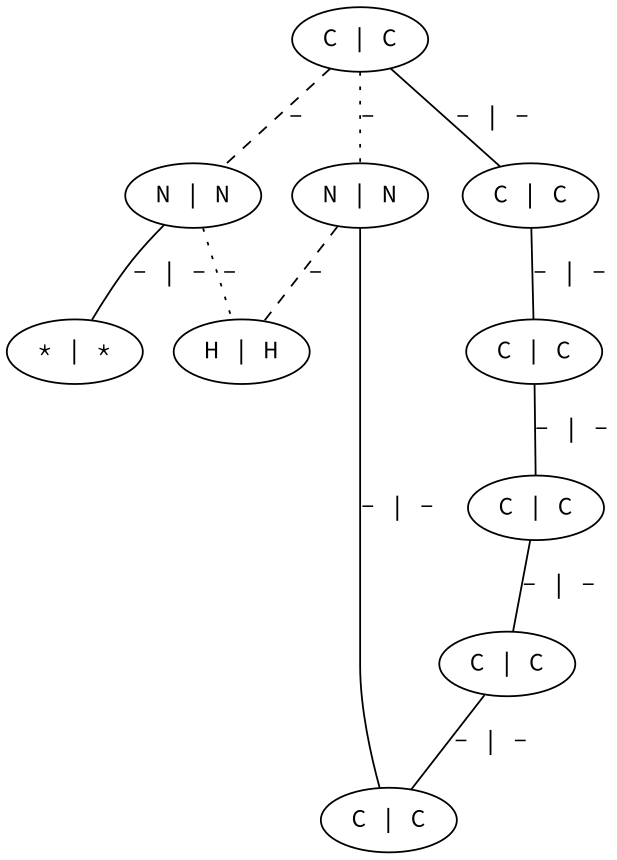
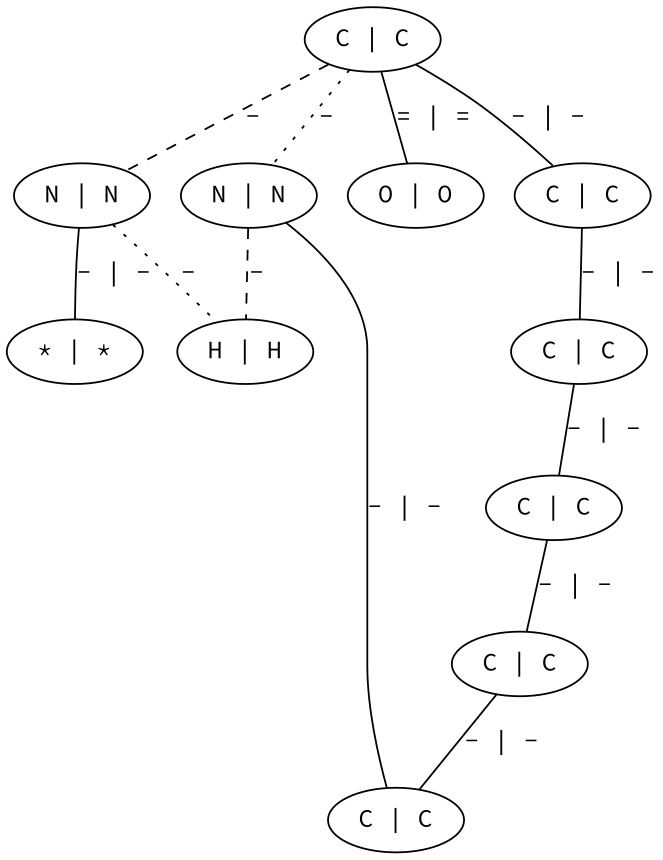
node "O | O": added
